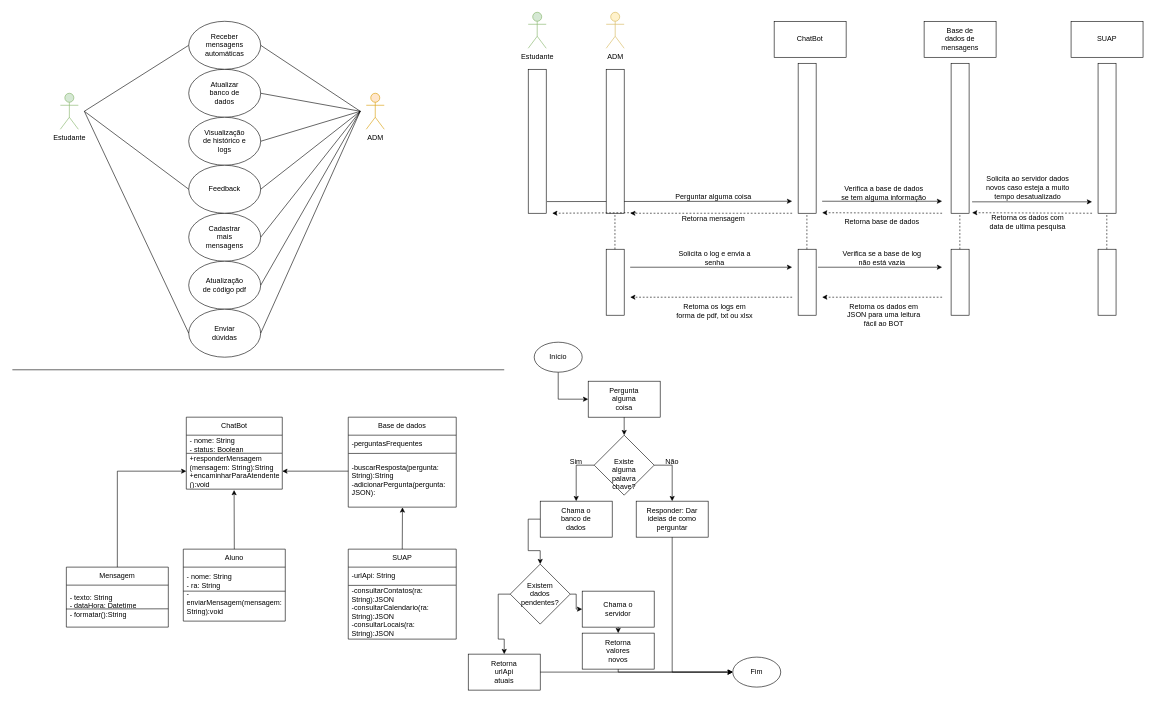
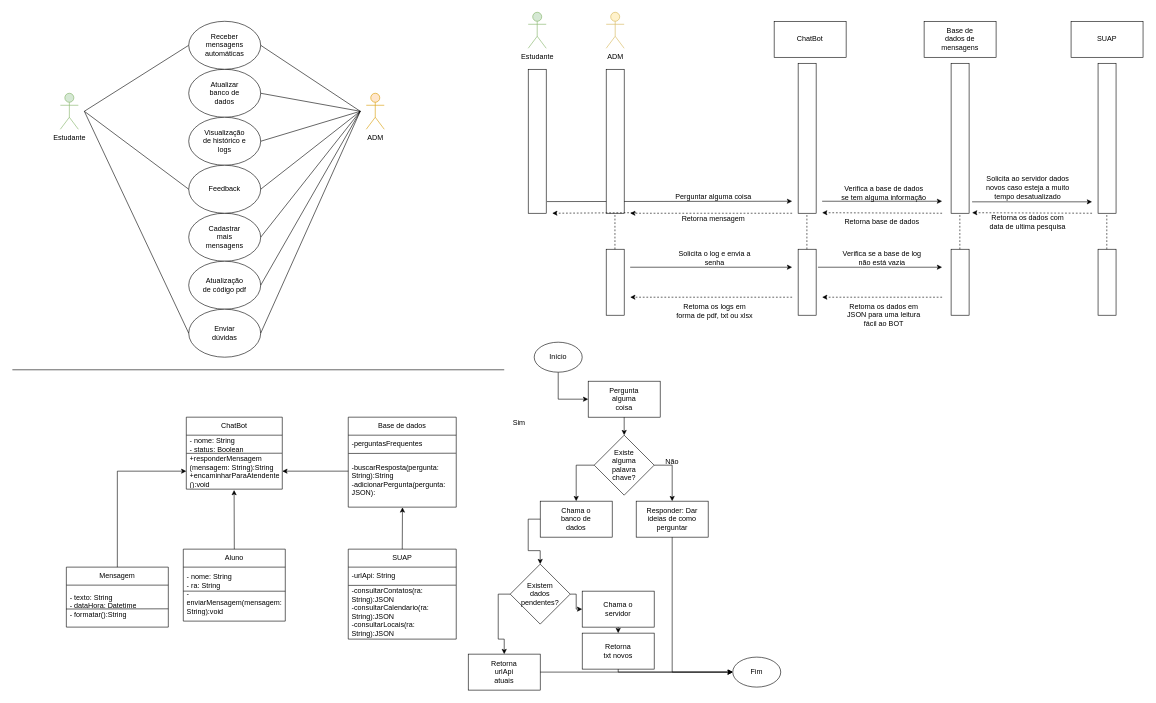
node "Sim": moved (576, 462) -> (519, 423)
node "Existe alguma palavra chave?": moved (624, 474) -> (624, 465)
node "Retorna valores novos": label "Retorna valores novos" -> "Retorna txt novos"
